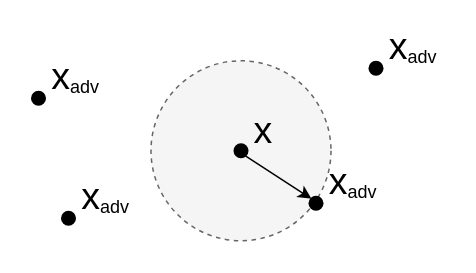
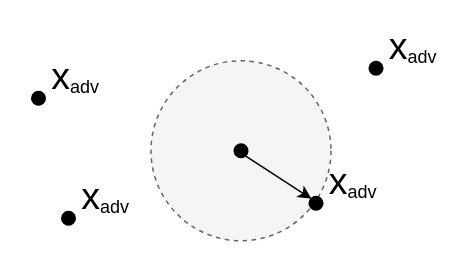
node "x": removed
